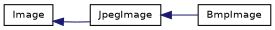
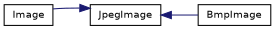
edge "JpegImage" -> "Image": reversed
